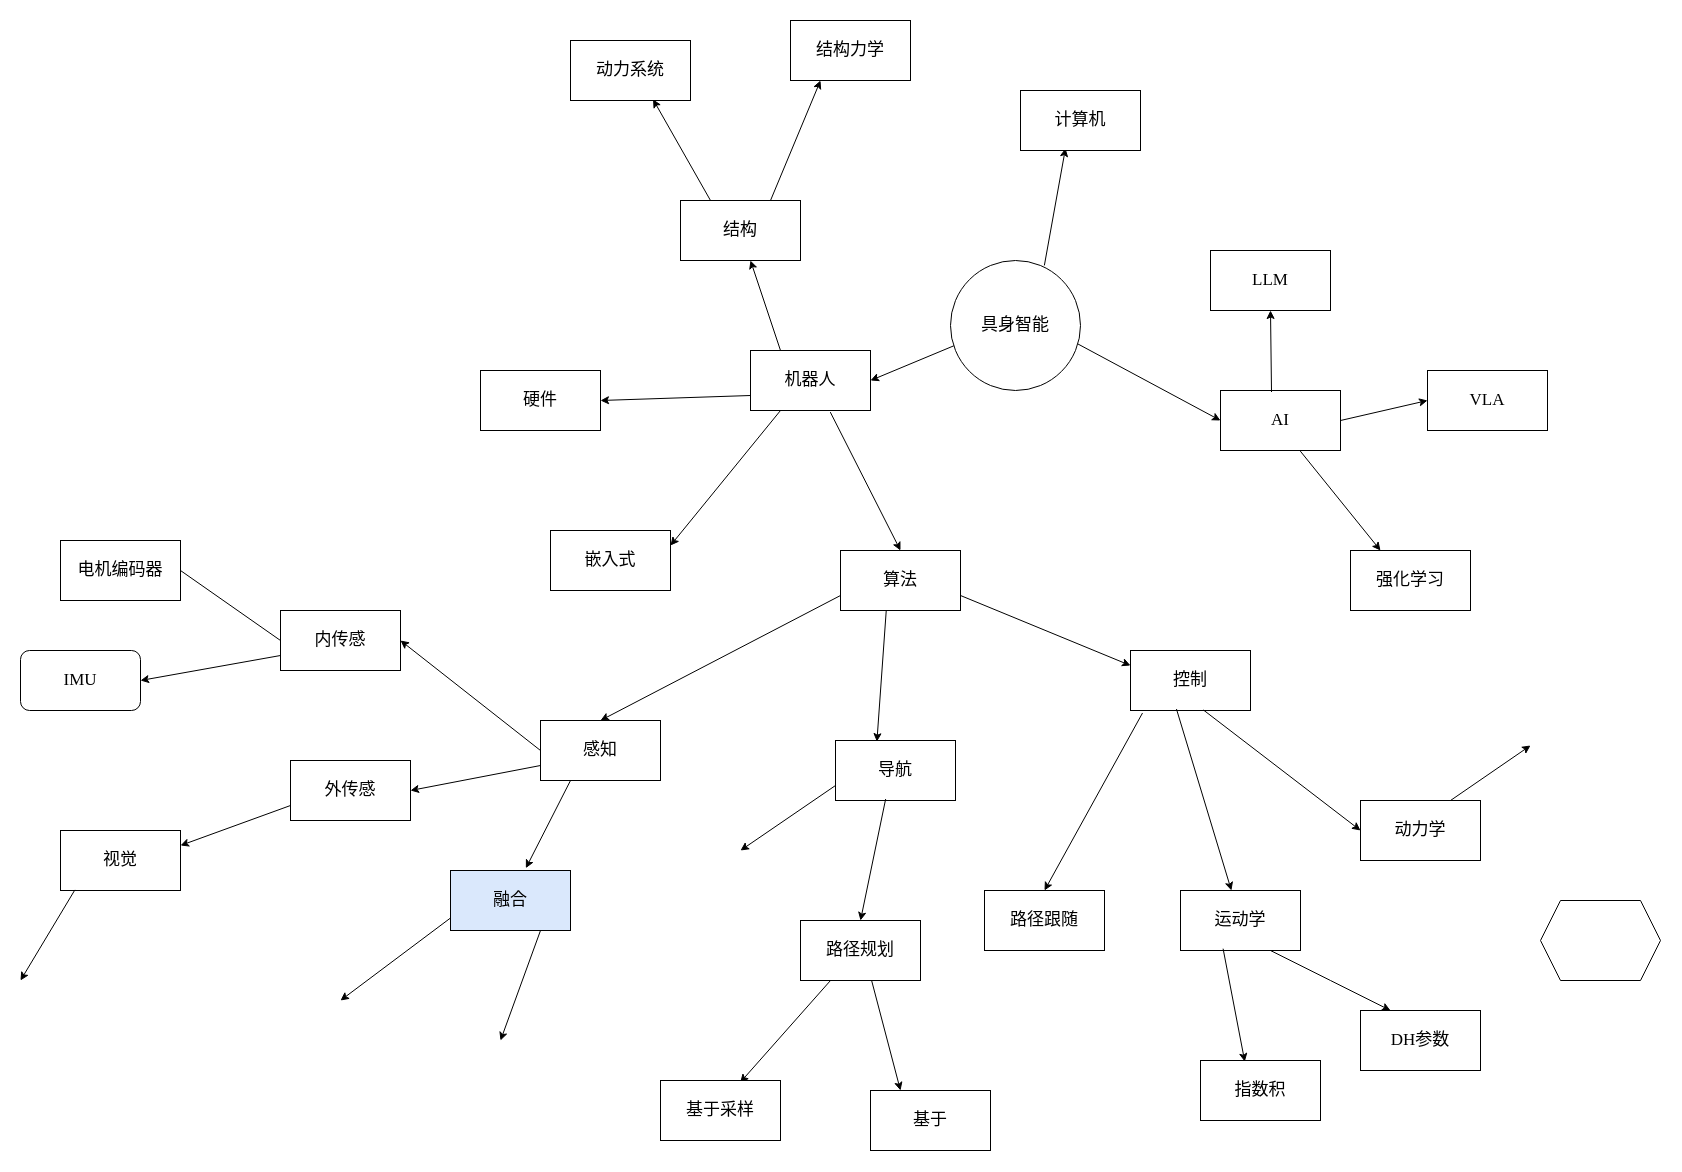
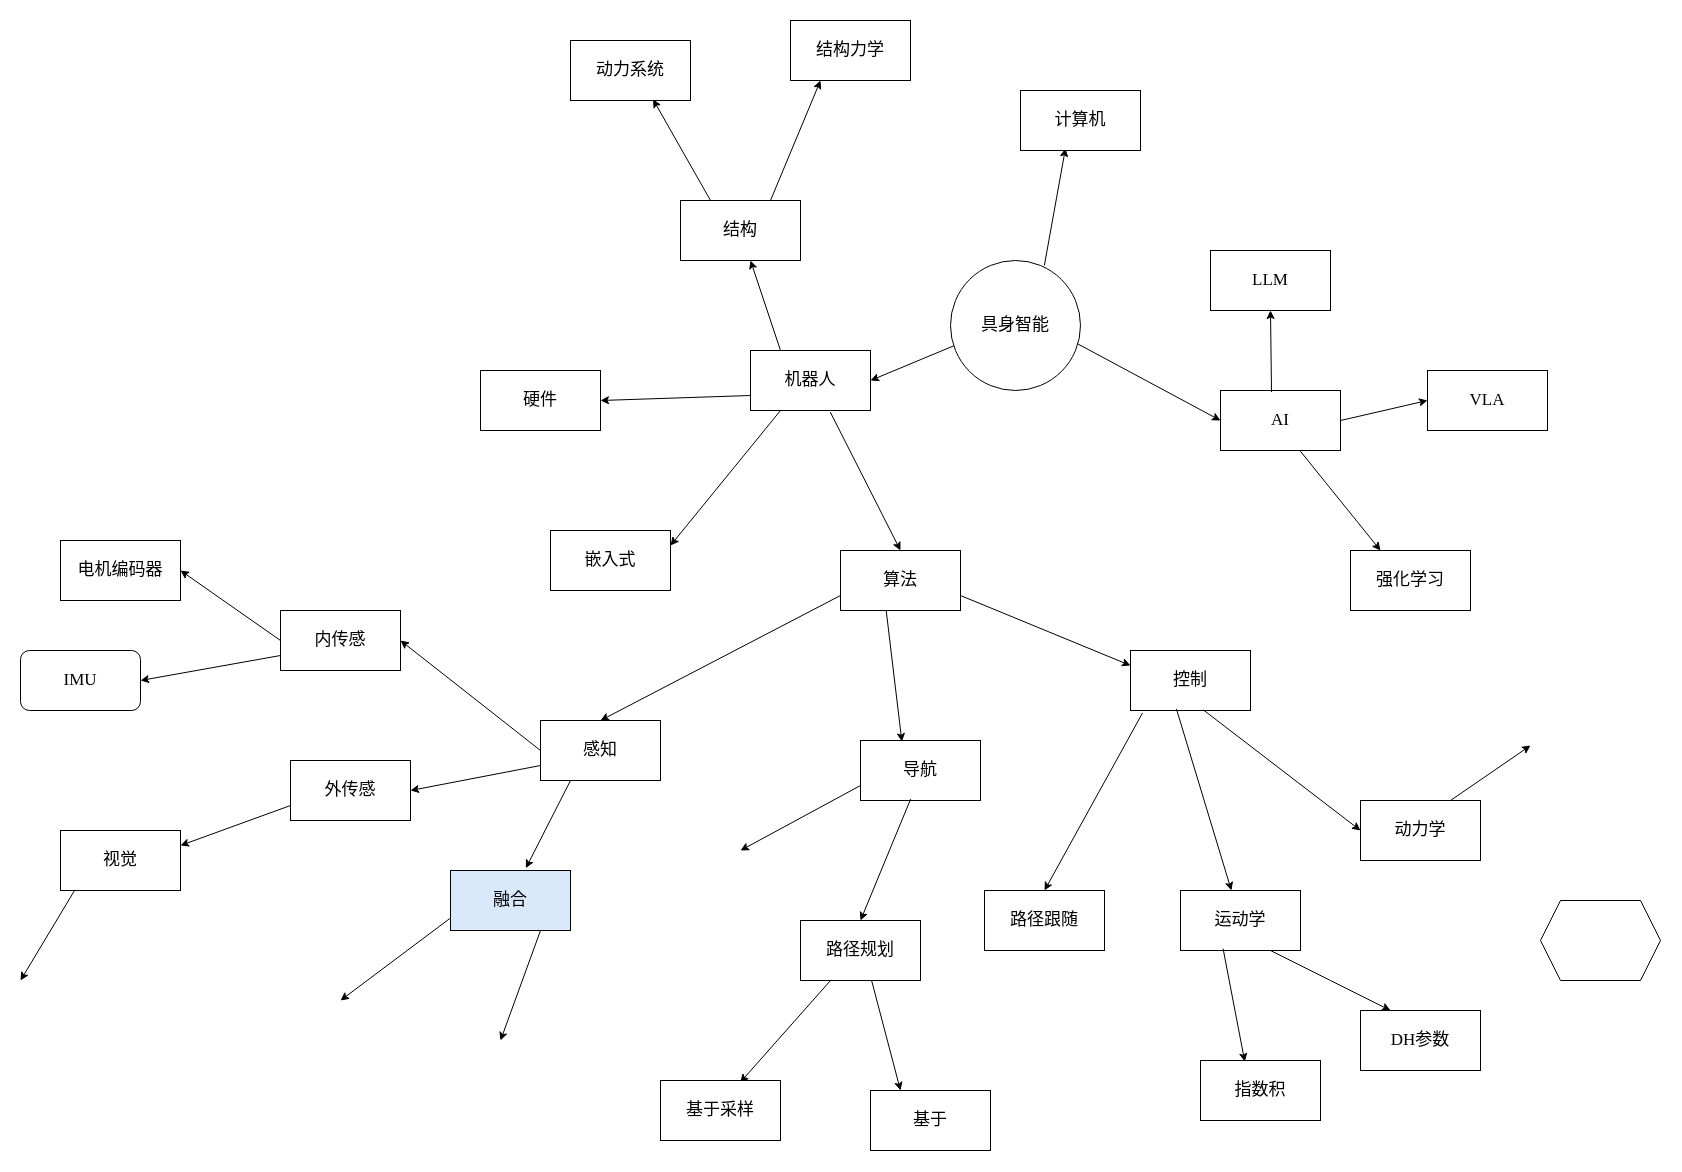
edge "电机编码器" -- "内传感": arrowhead none -> classic
node "导航": moved (896, 771) -> (921, 771)
